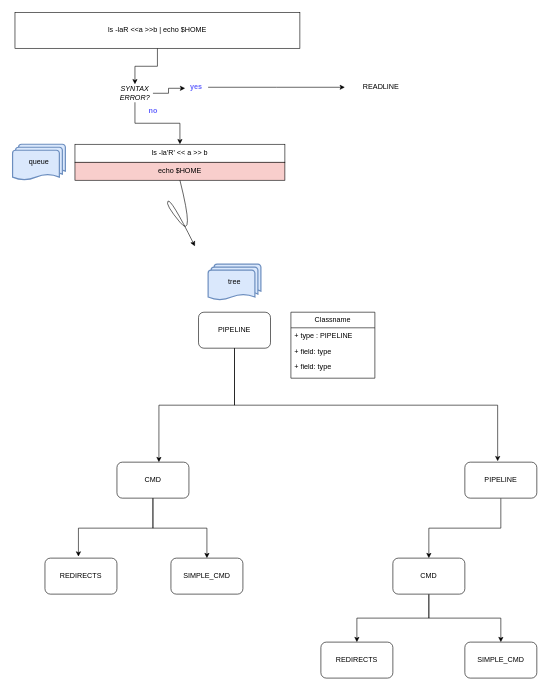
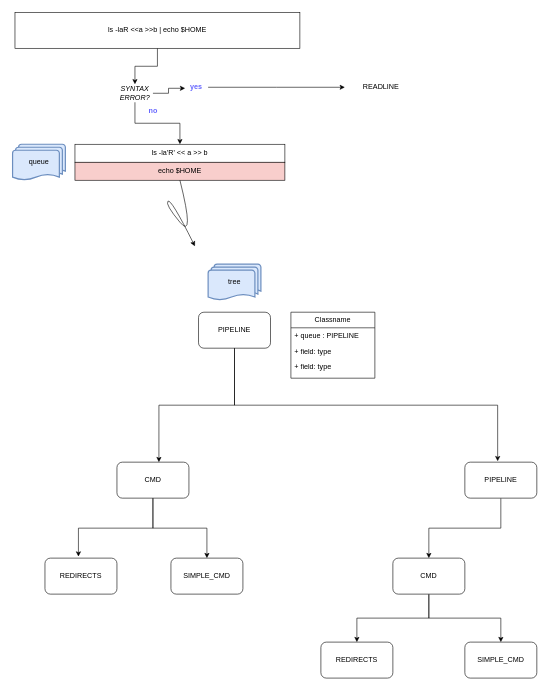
node "+ type : PIPELINE": label "+ type : PIPELINE" -> "+ queue : PIPELINE"
